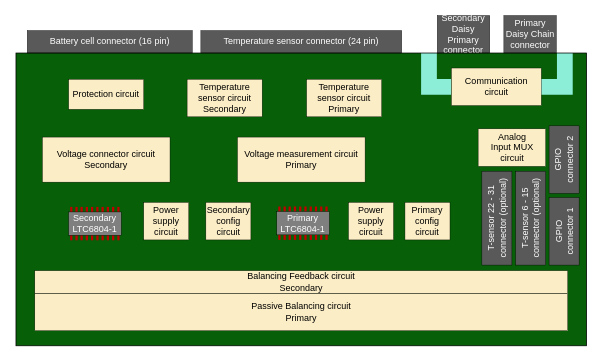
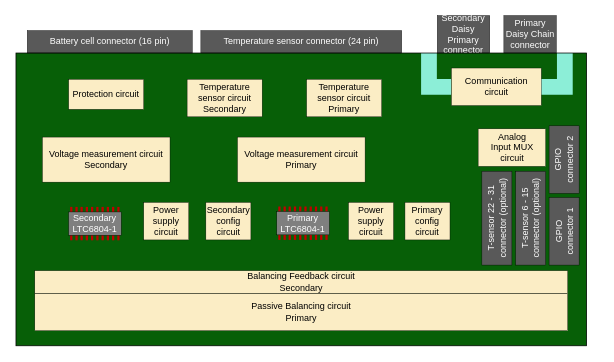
node "Voltage connector circuit Secondary": label "Voltage connector circuit Secondary" -> "Voltage measurement circuit Secondary"
